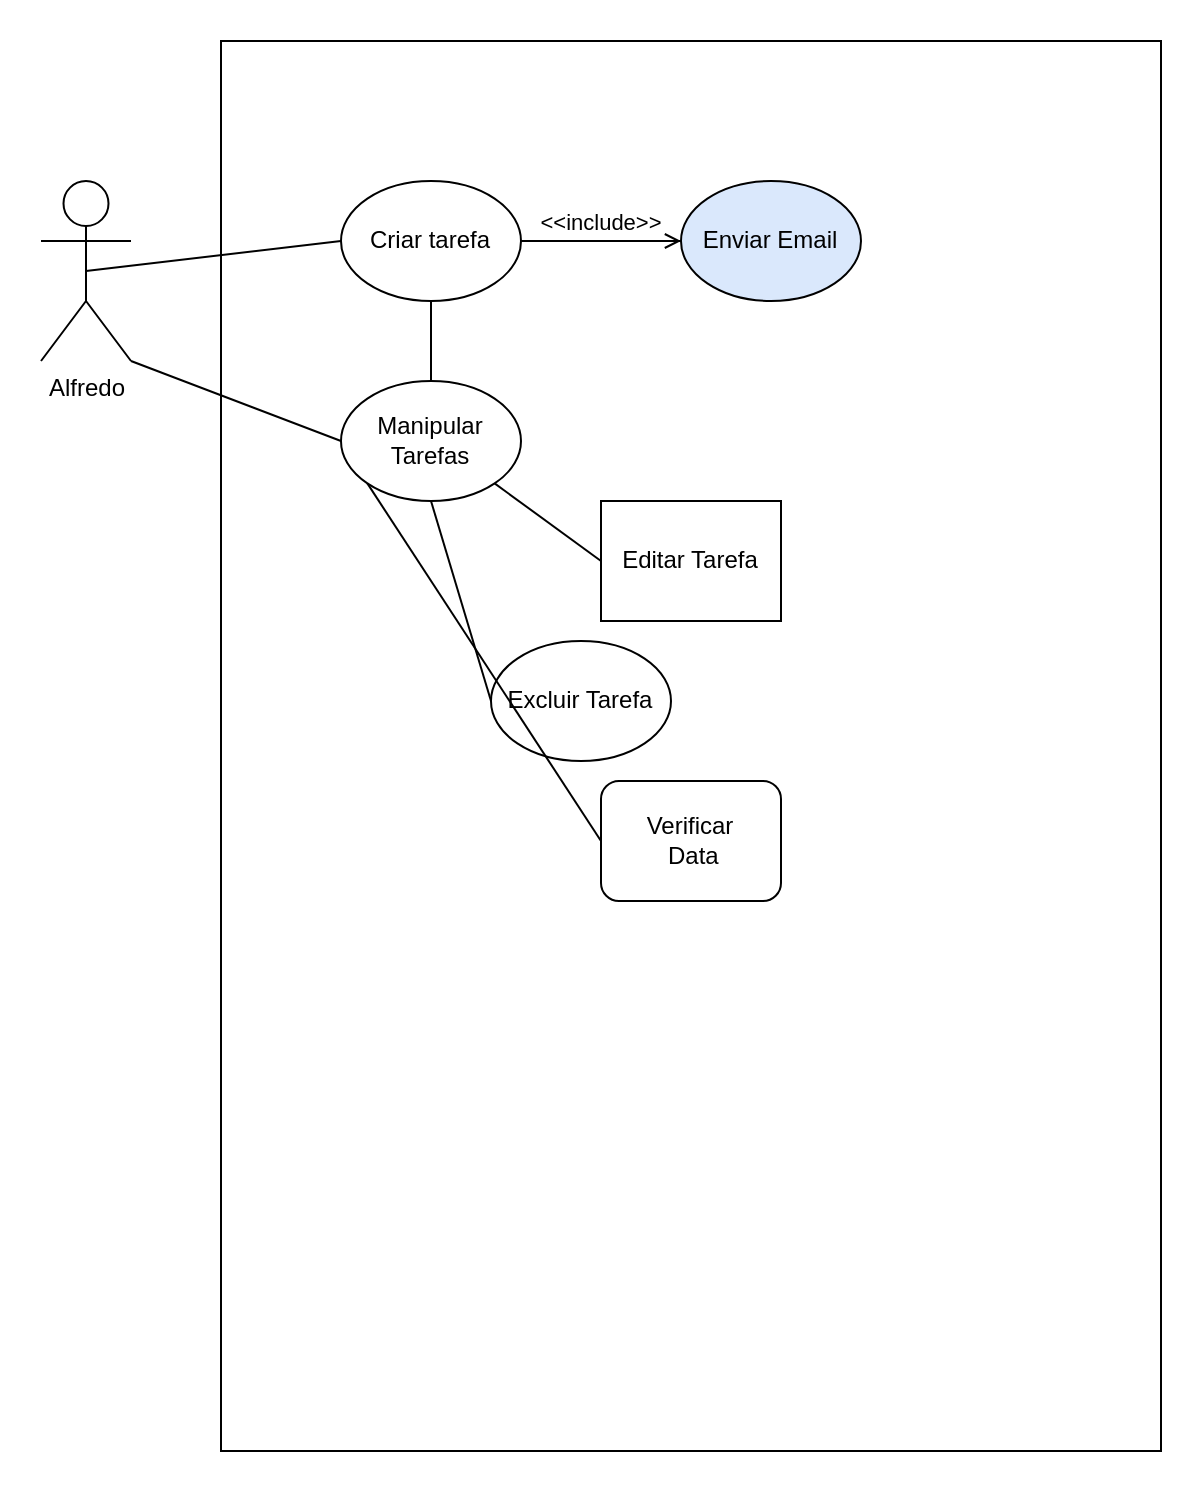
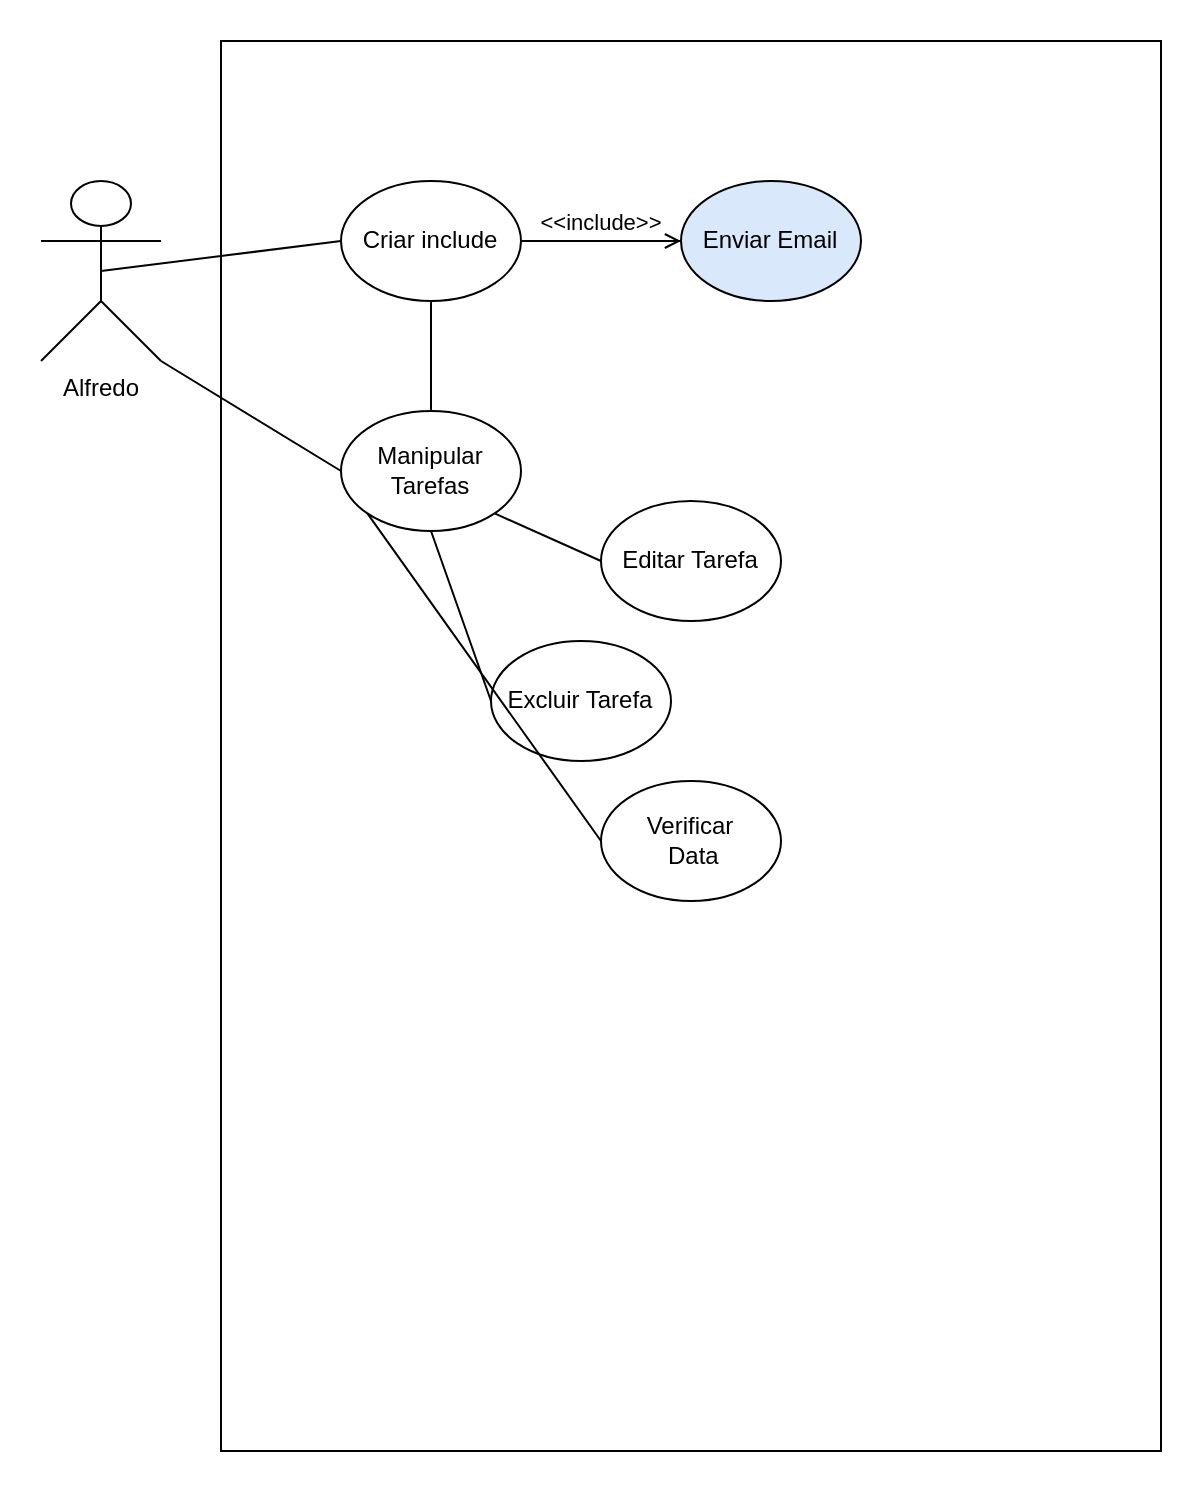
node "Criar tarefa": label "Criar tarefa" -> "Criar include"
node "Alfredo": size 90x180 -> 120x180
node "Manipular Tarefas": moved (431, 441) -> (431, 471)
node "Editar Tarefa": shape rectangle -> ellipse
node "Verificar Data": shape rounded rectangle -> ellipse
